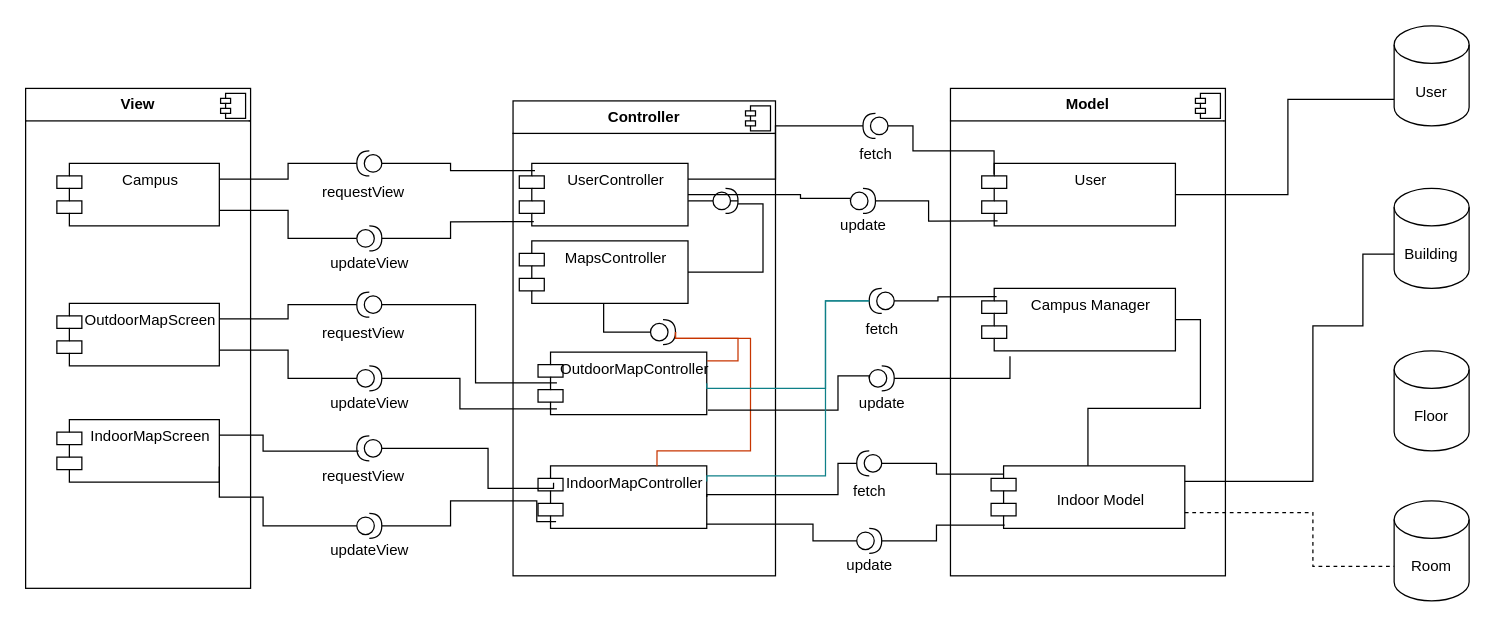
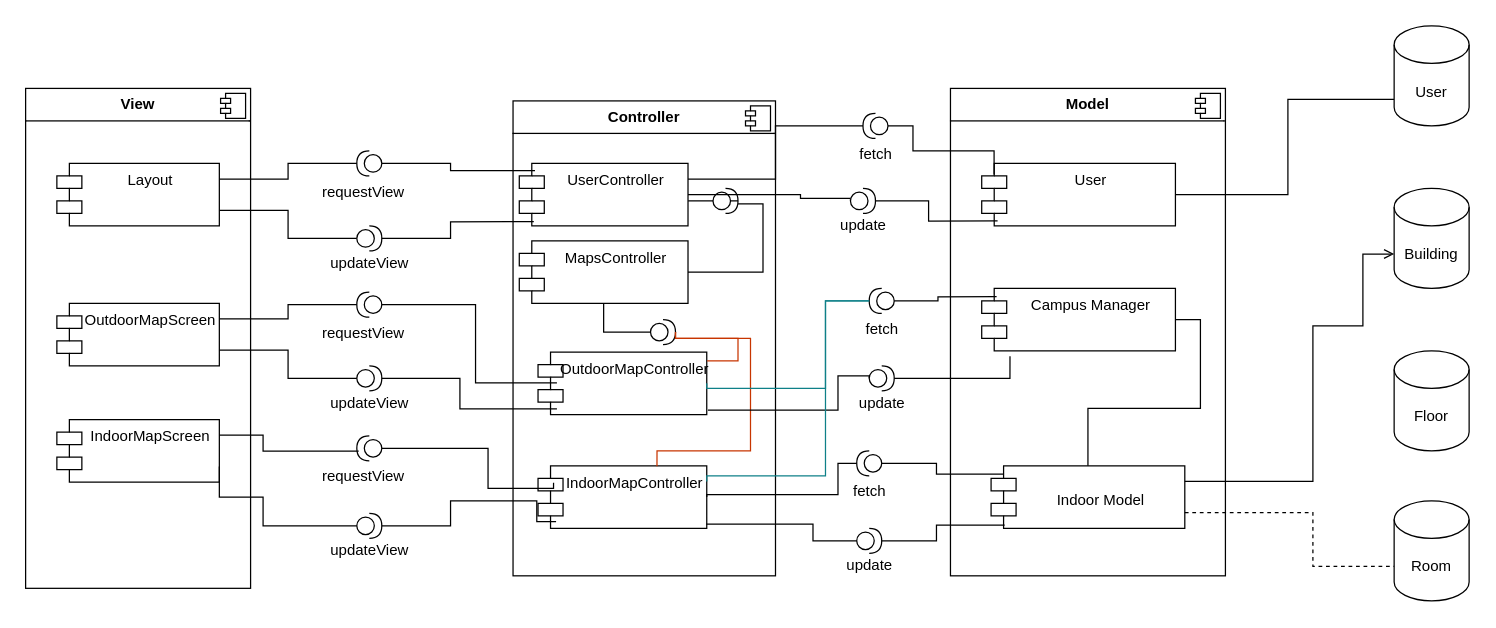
node "Campus": label "Campus" -> "Layout"
edge "Building" -- "Indoor Model": arrowhead none -> open
